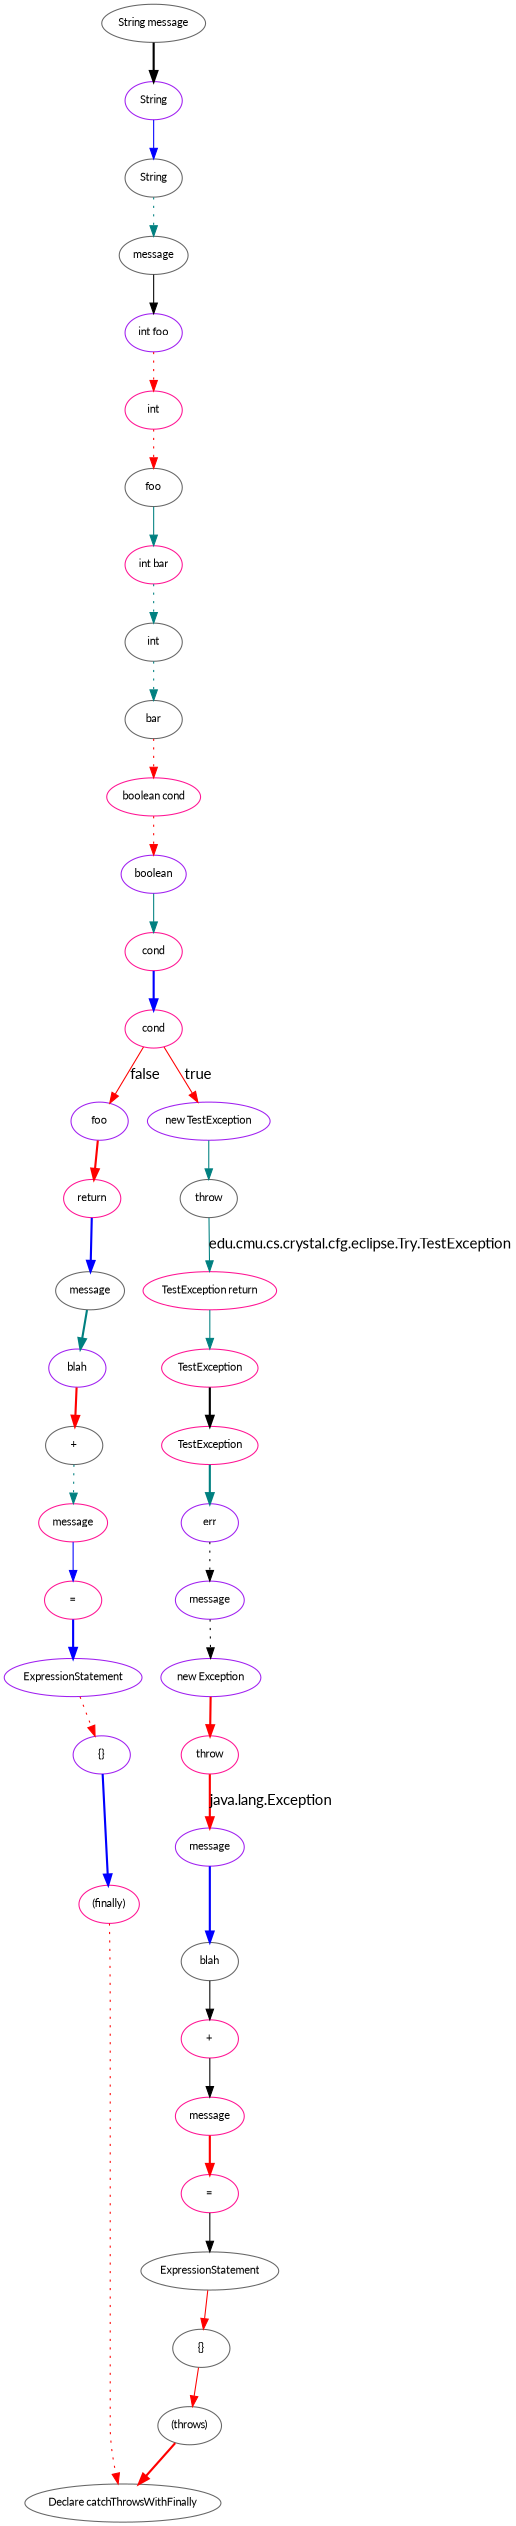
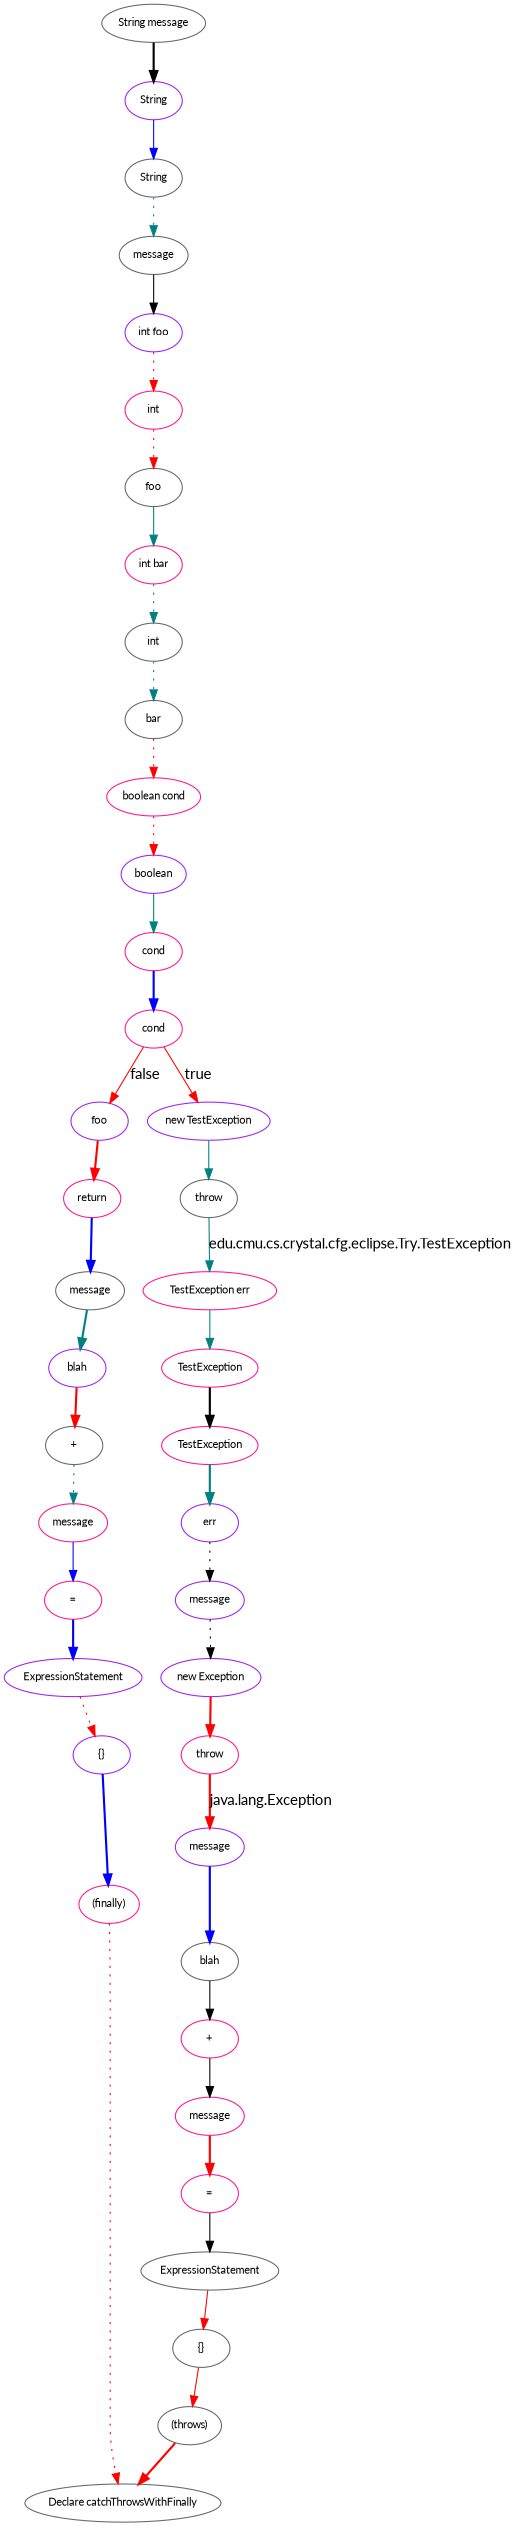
node "TestException return": label "TestException return" -> "TestException err"
